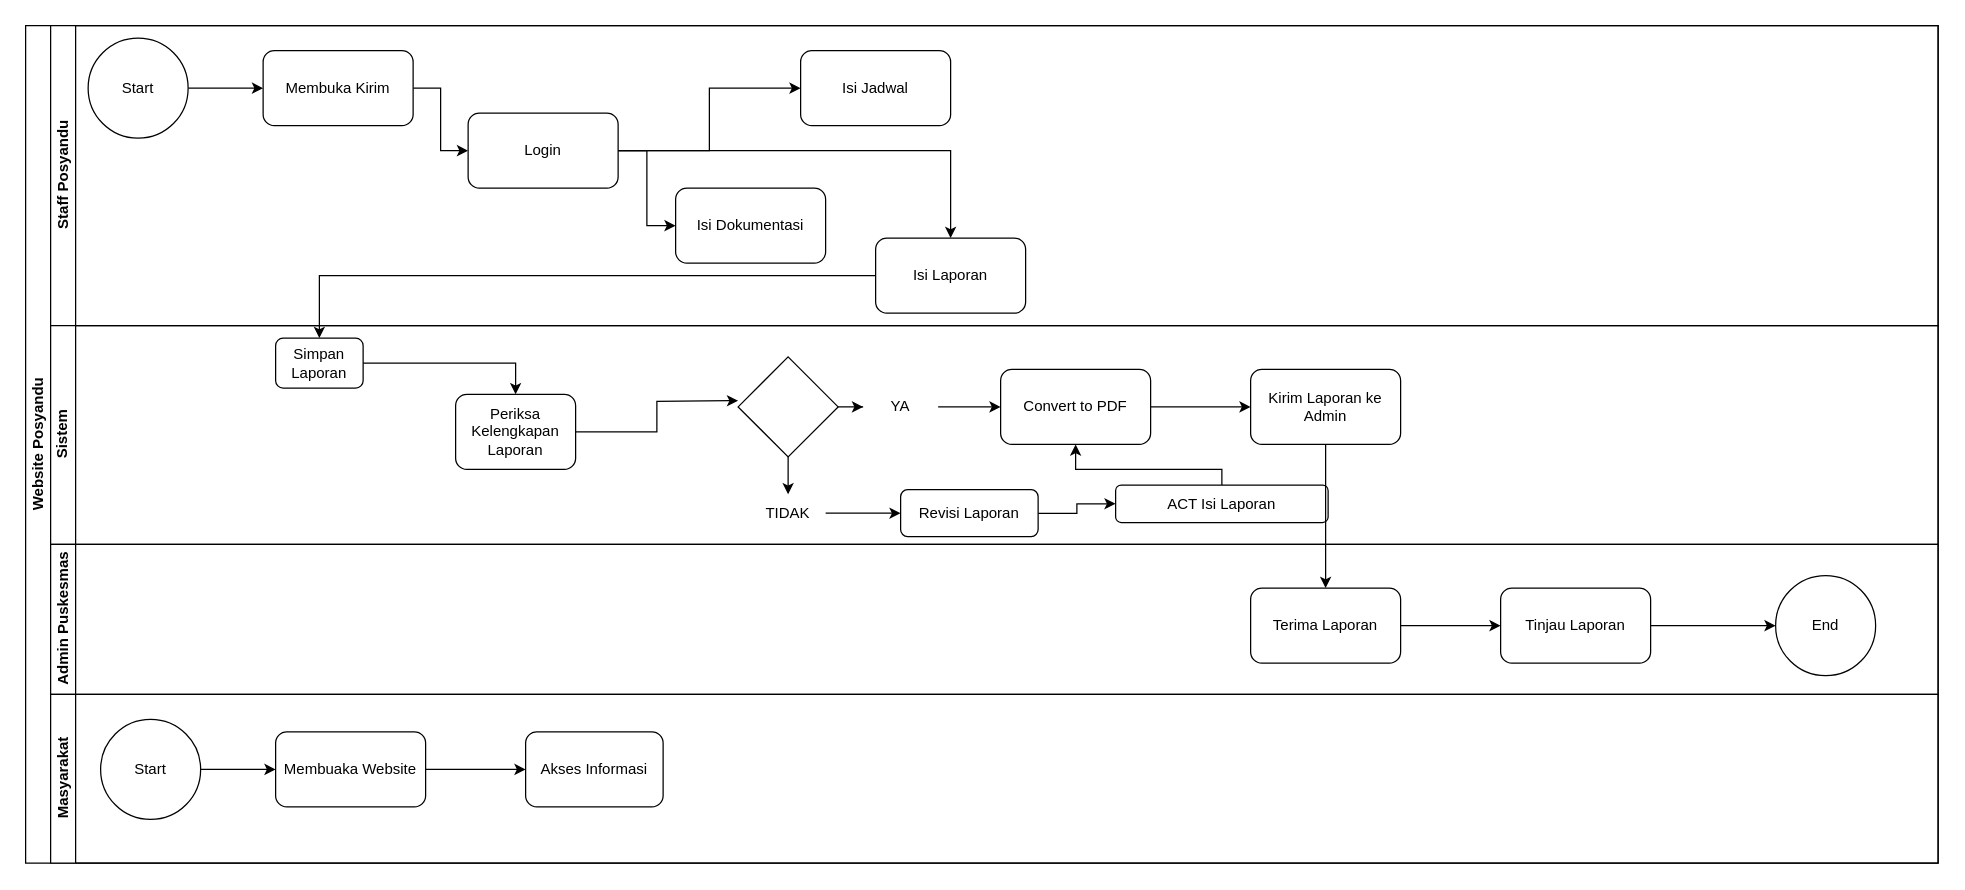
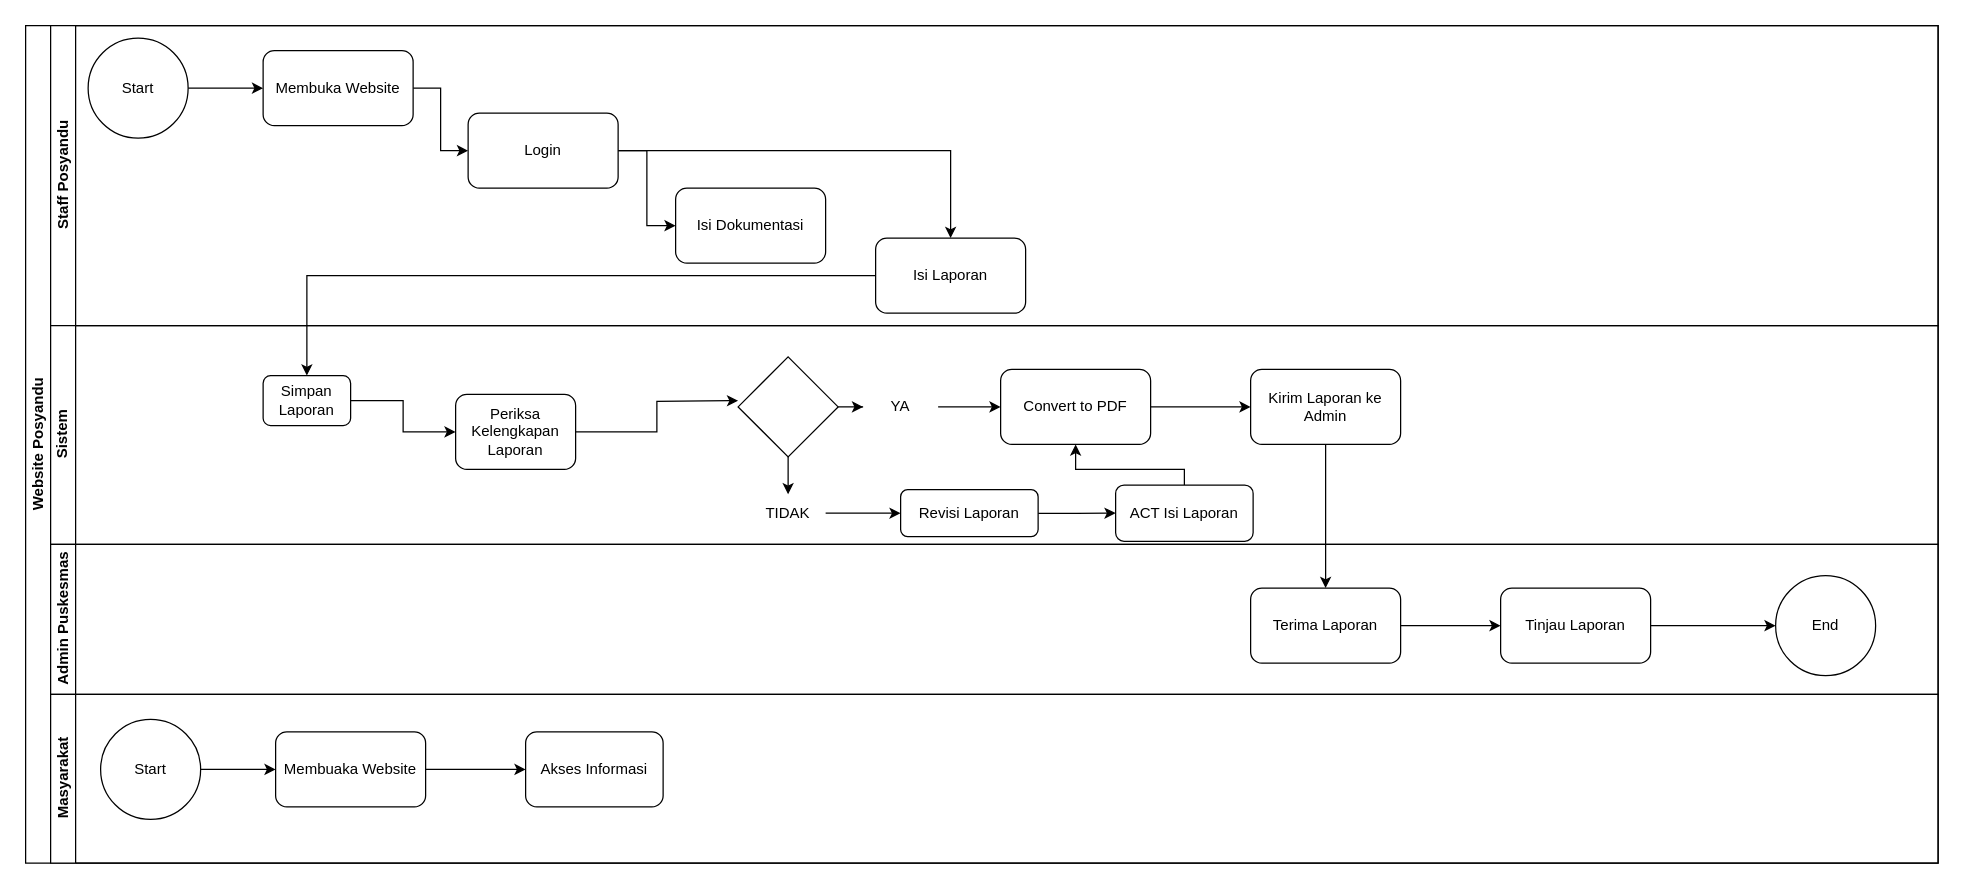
node "Membuka Kirim": label "Membuka Kirim" -> "Membuka Website"
edge "Login" -> "Isi Jadwal": removed
node "Isi Jadwal": removed
node "Simpan Laporan": moved (319, 363) -> (307, 401)
node "ACT Isi Laporan": size 213x38 -> 138x56
